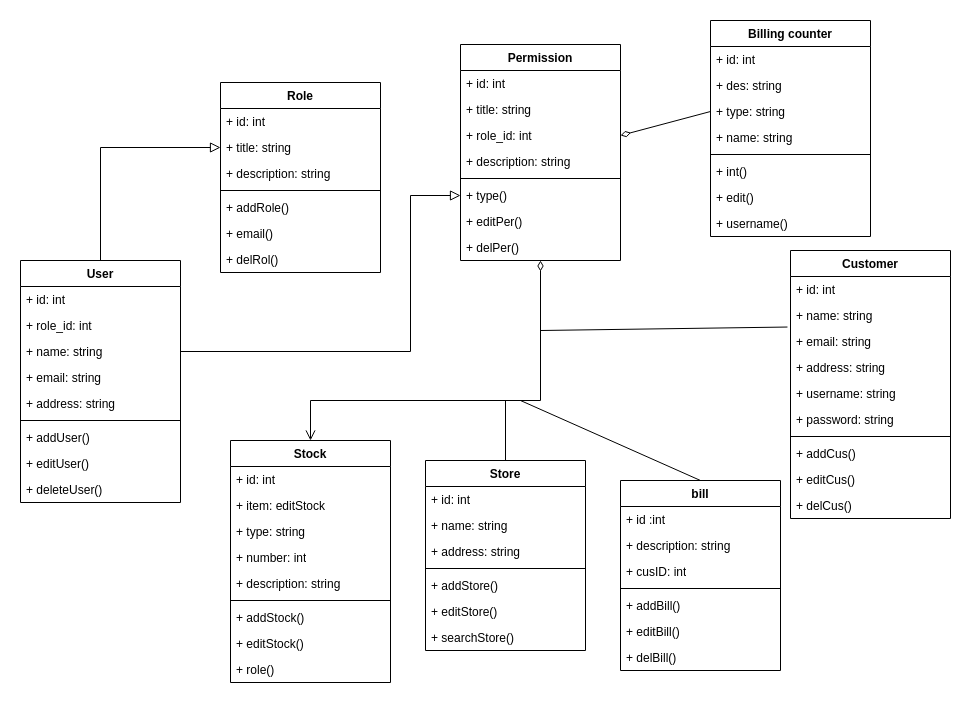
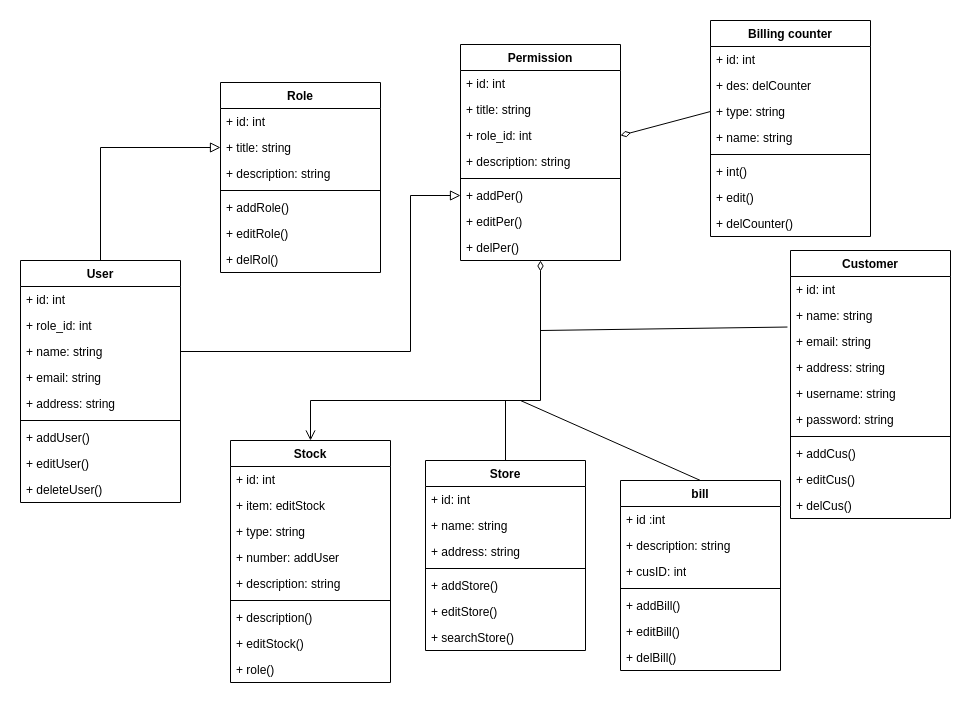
node "+ des: string": label "+ des: string" -> "+ des: delCounter"
node "+ type()": label "+ type()" -> "+ addPer()"
node "+ username()": label "+ username()" -> "+ delCounter()"
node "+ email()": label "+ email()" -> "+ editRole()"
node "+ number: int": label "+ number: int" -> "+ number: addUser"
node "+ addStock()": label "+ addStock()" -> "+ description()"
